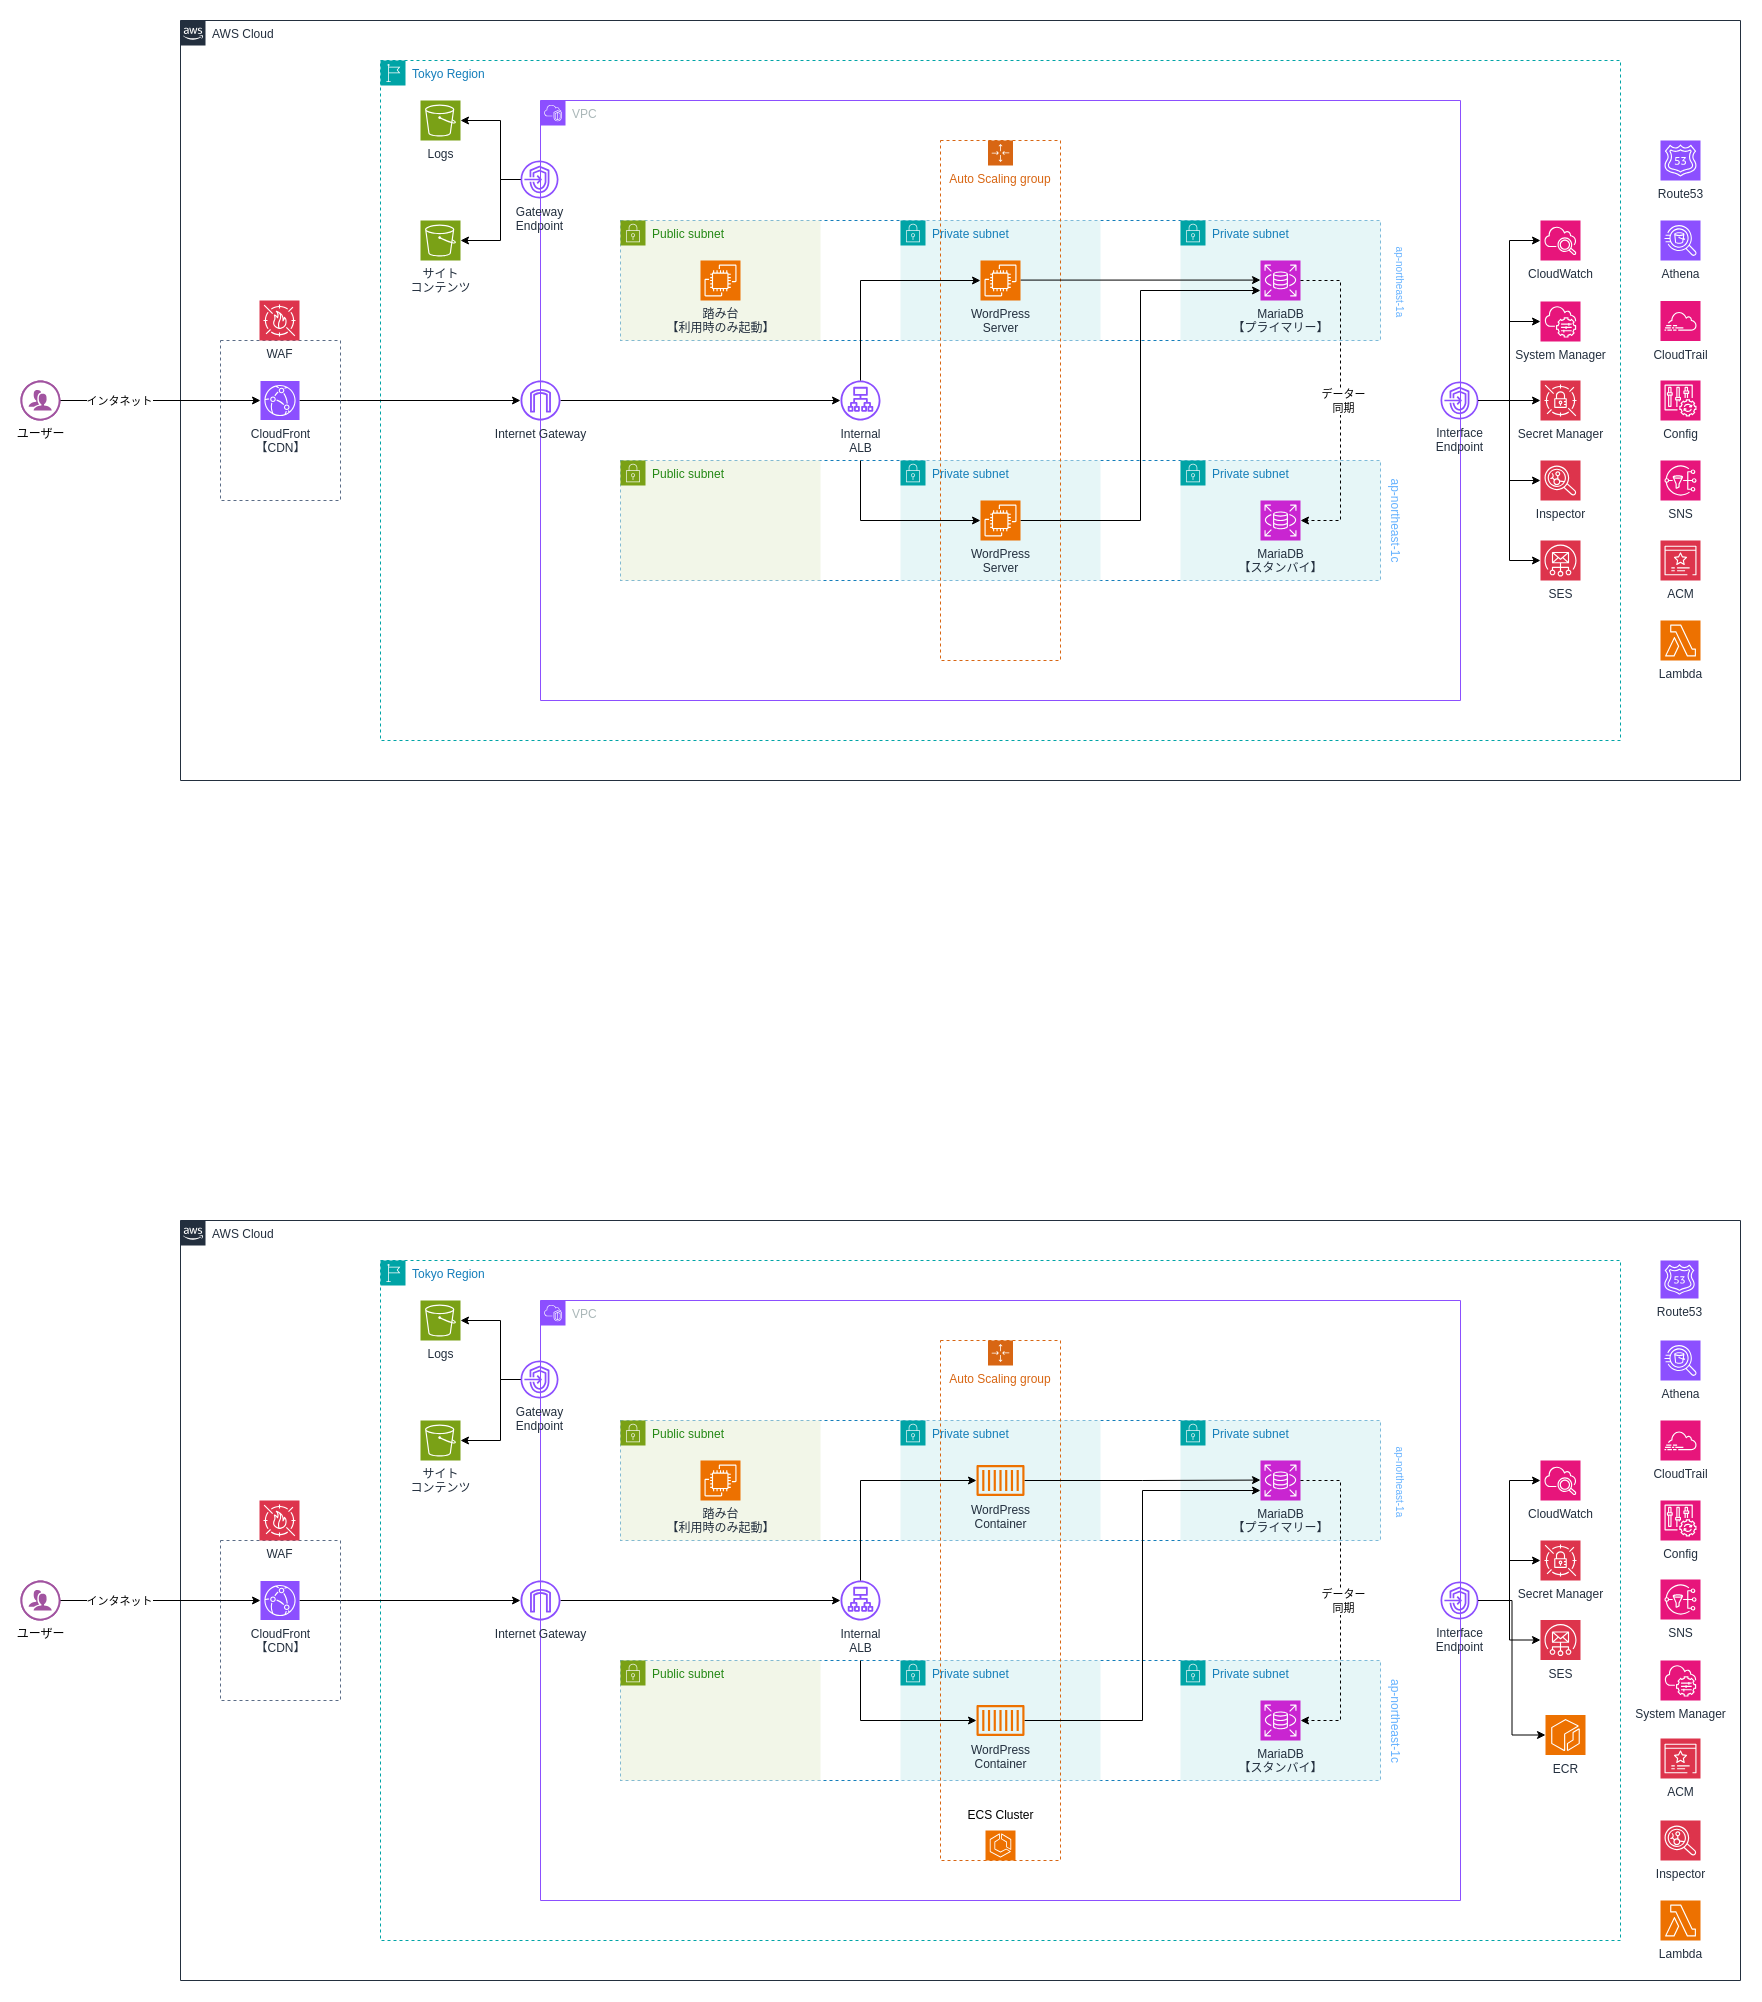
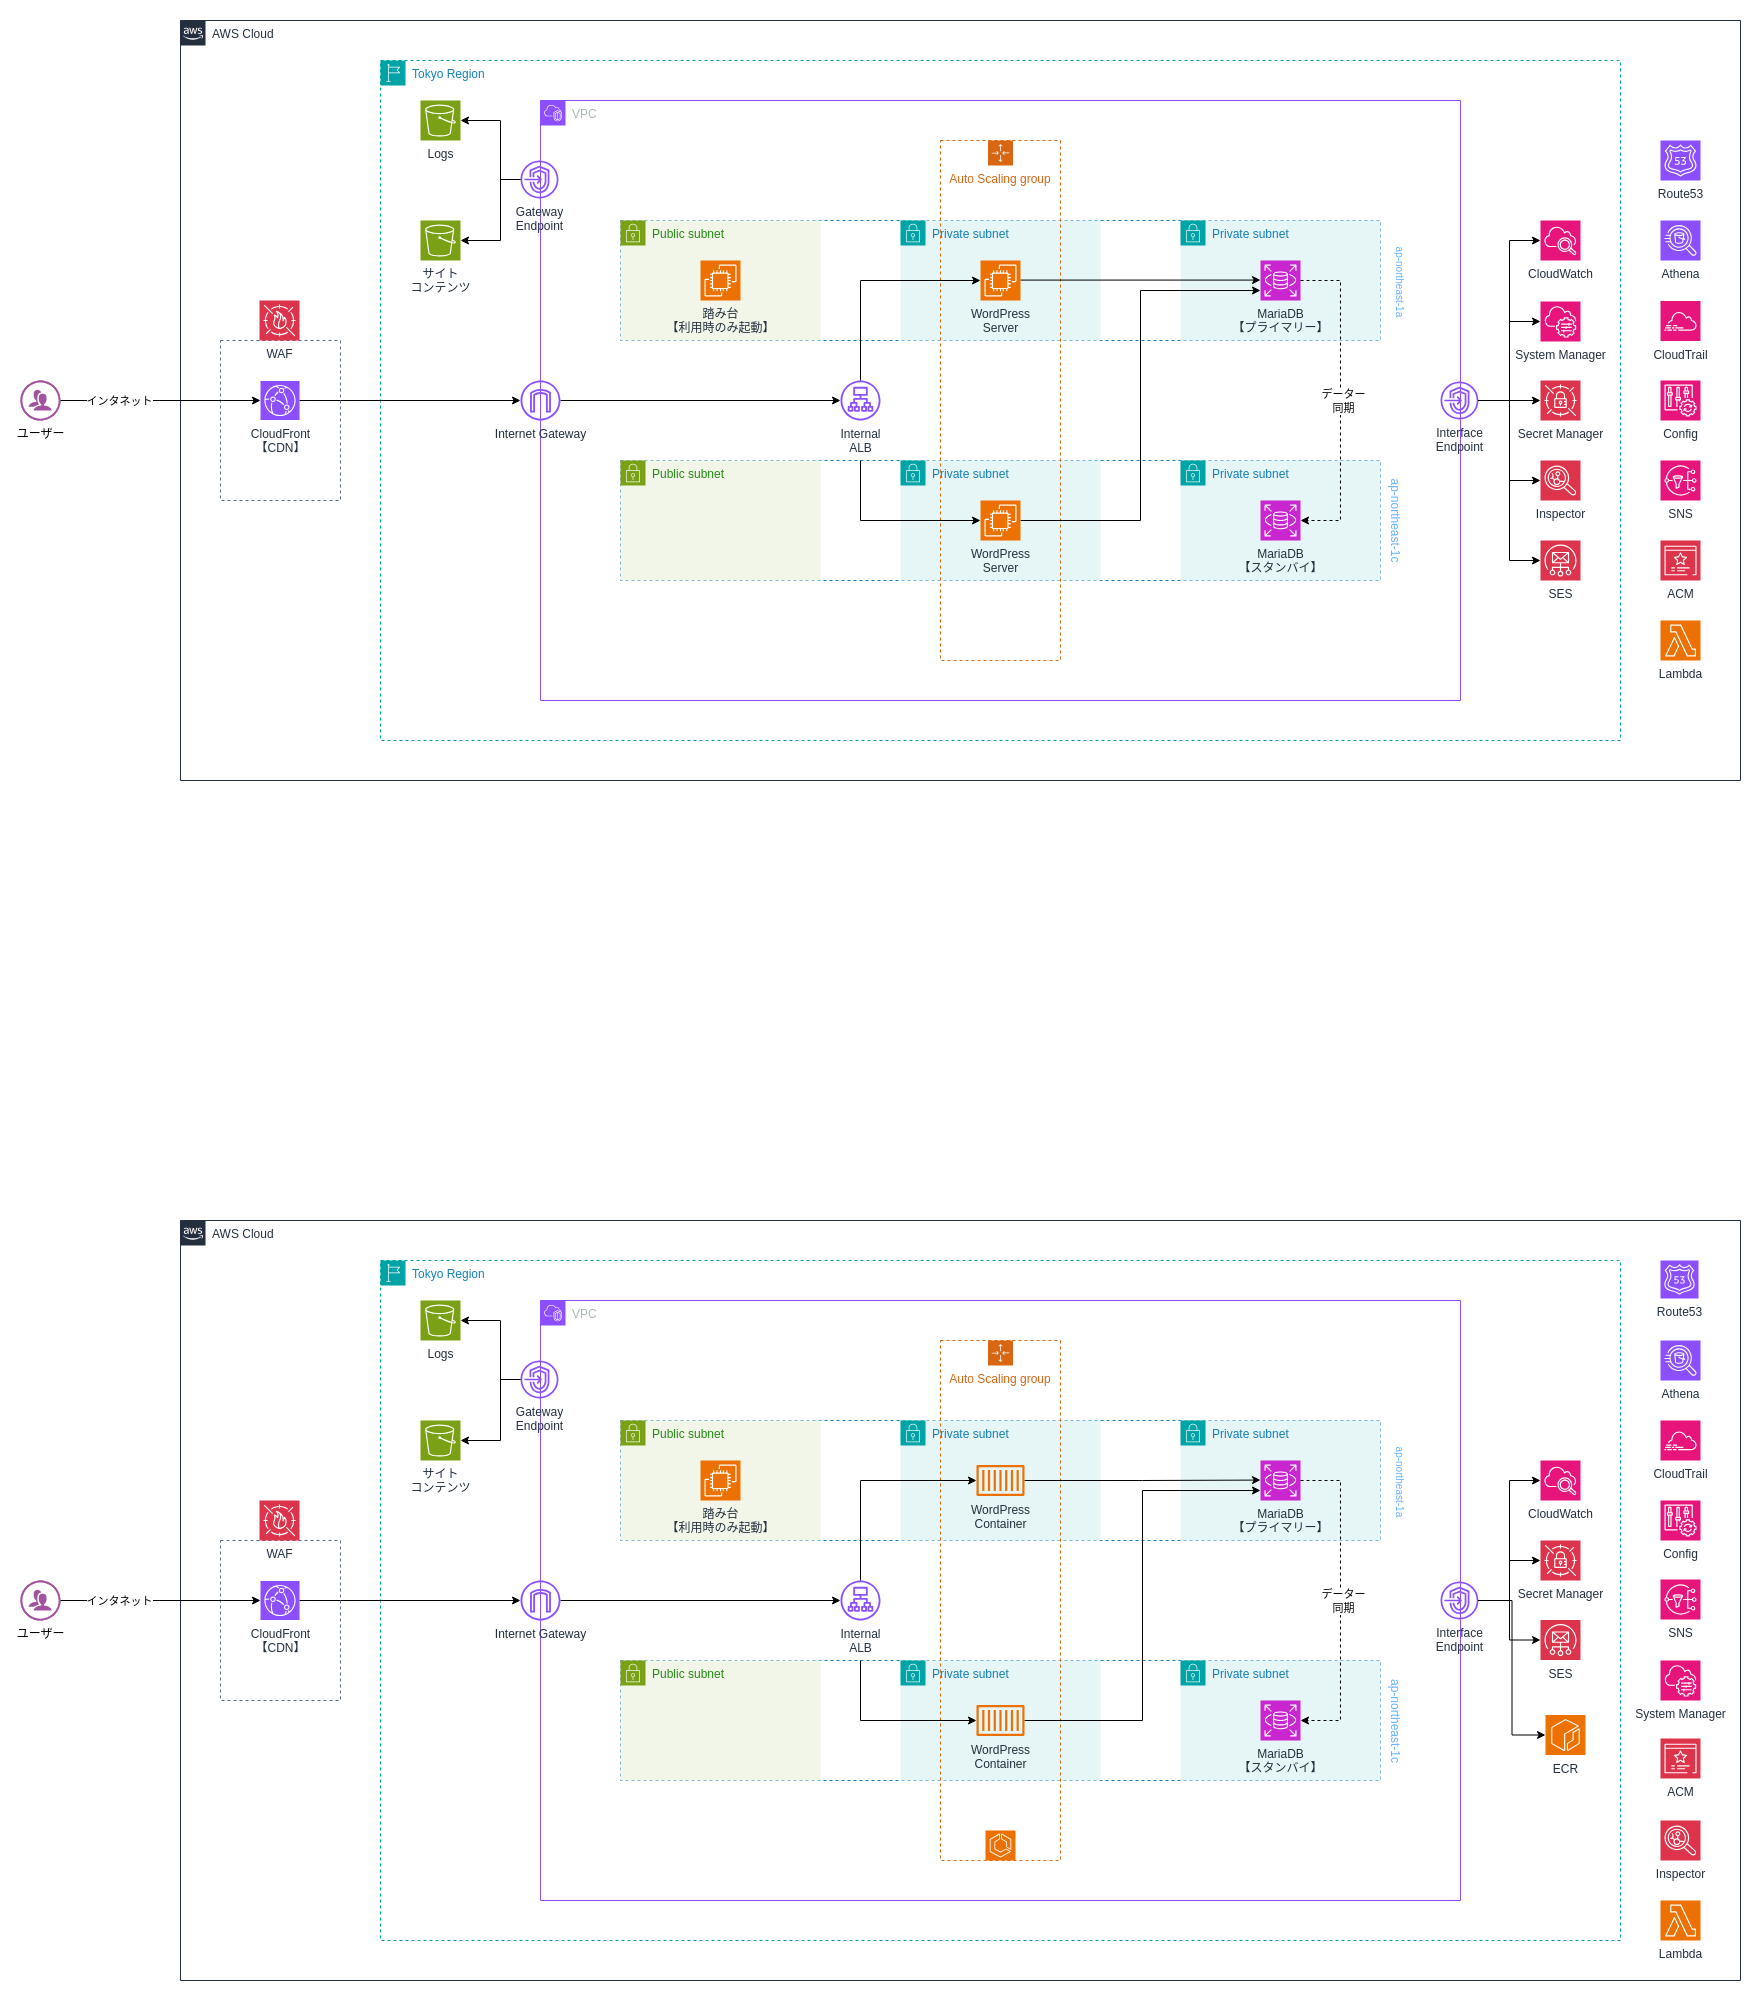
node "ECS Cluster": removed
